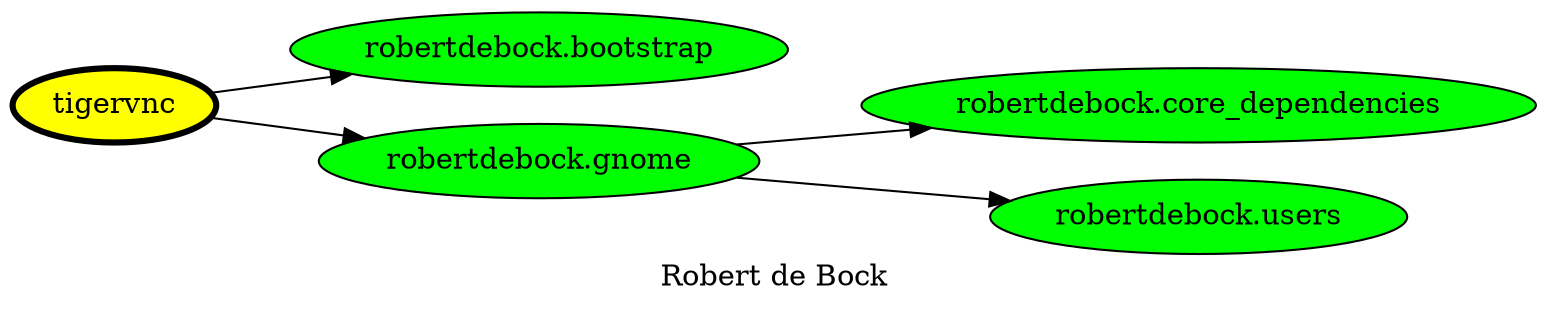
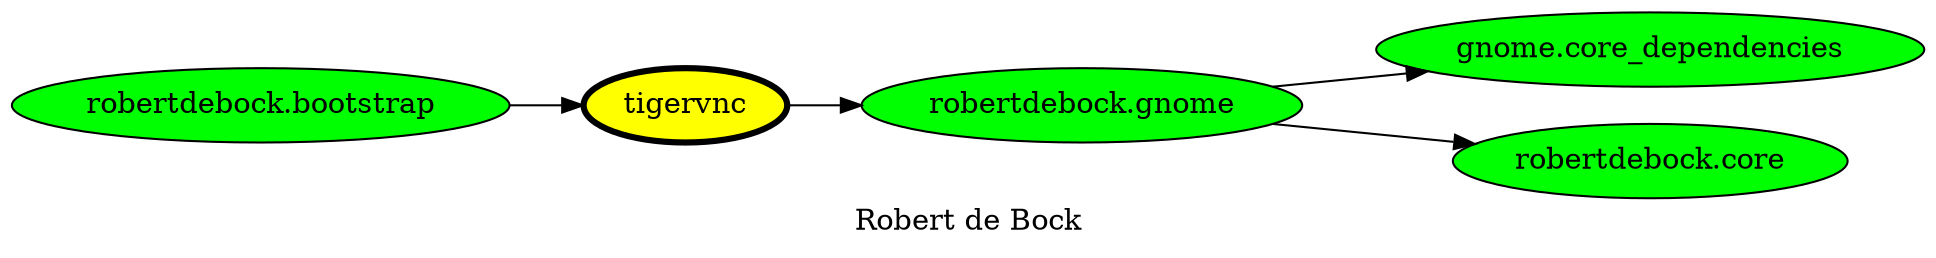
edge "tigervnc" -> "robertdebock.bootstrap": reversed
node "robertdebock.core_dependencies": label "robertdebock.core_dependencies" -> "gnome.core_dependencies"
node "robertdebock.users": label "robertdebock.users" -> "robertdebock.core"
